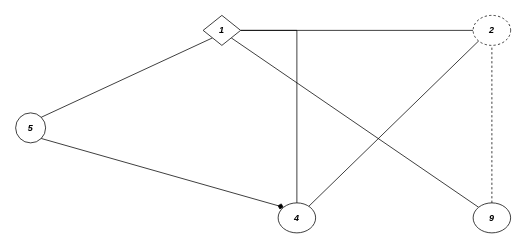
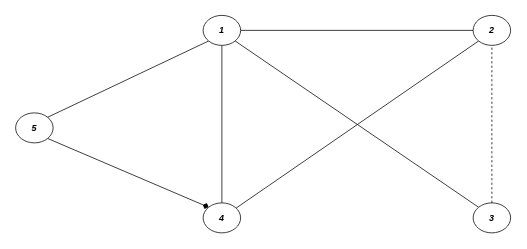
node "1": shape diamond -> ellipse
node "2": style dashed -> solid
node "5": size 30x30 -> 38x30
node "4": moved (297, 218) -> (222, 218)
node "9": label "9" -> "3"
